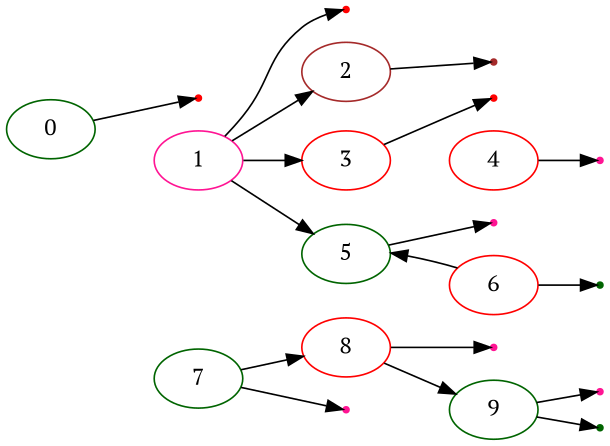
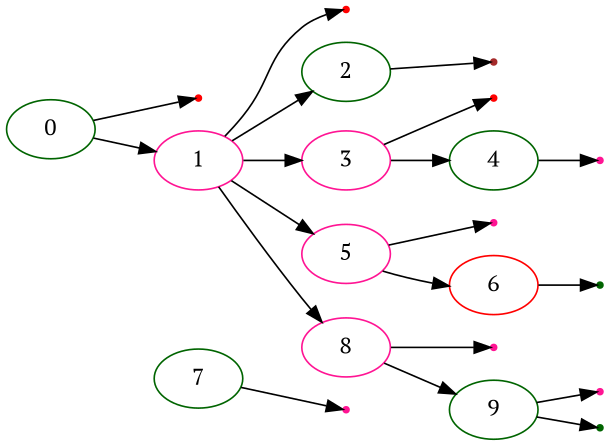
node "2": color brown -> darkgreen
edge "0" -> "1": added
node "3": color red -> deeppink
edge "3" -> "4": added
node "4": color red -> darkgreen
node "5": color darkgreen -> deeppink
edge "6" -> "5": reversed
node "8": color red -> deeppink
edge "7" -> "8": now "1" -> "8"
